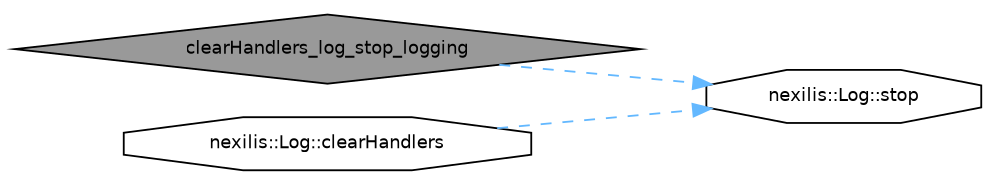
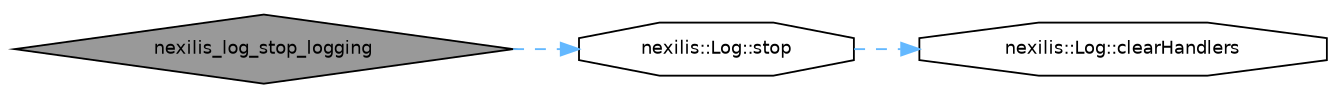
node "clearHandlers_log_stop_logging": label "clearHandlers_log_stop_logging" -> "nexilis_log_stop_logging"
edge "nexilis::Log::clearHandlers" -> "nexilis::Log::stop": reversed
